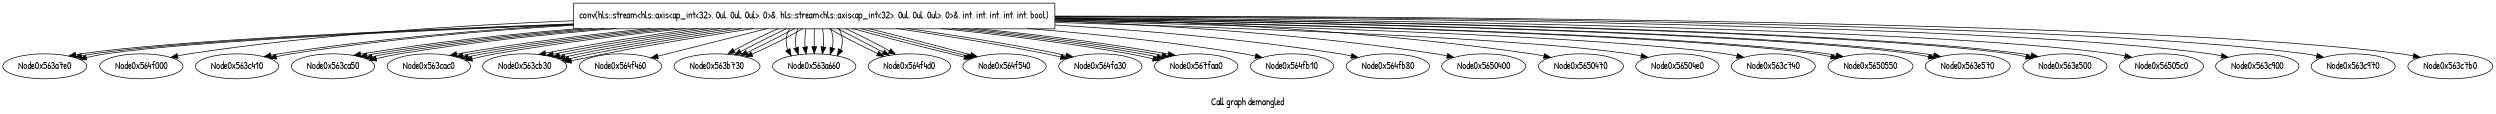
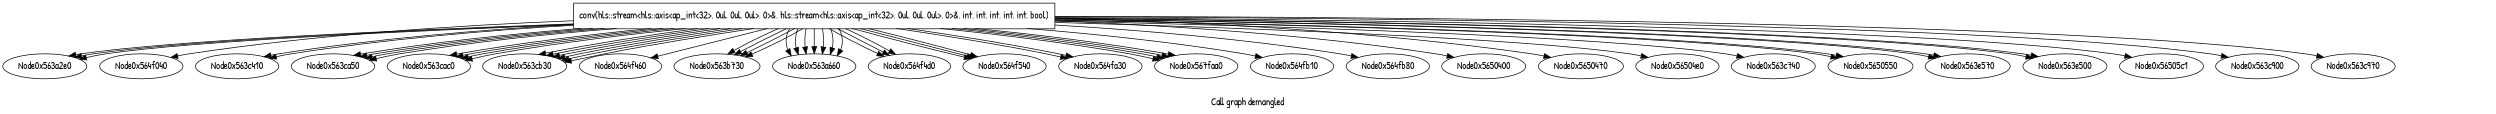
node "Node0x563a7e0": label "Node0x563a7e0" -> "Node0x563a2e0"
node "Node0x564f000": label "Node0x564f000" -> "Node0x564f040"
node "Node0x56505c0": label "Node0x56505c0" -> "Node0x56505c1"
node "Node0x563c7b0": removed
